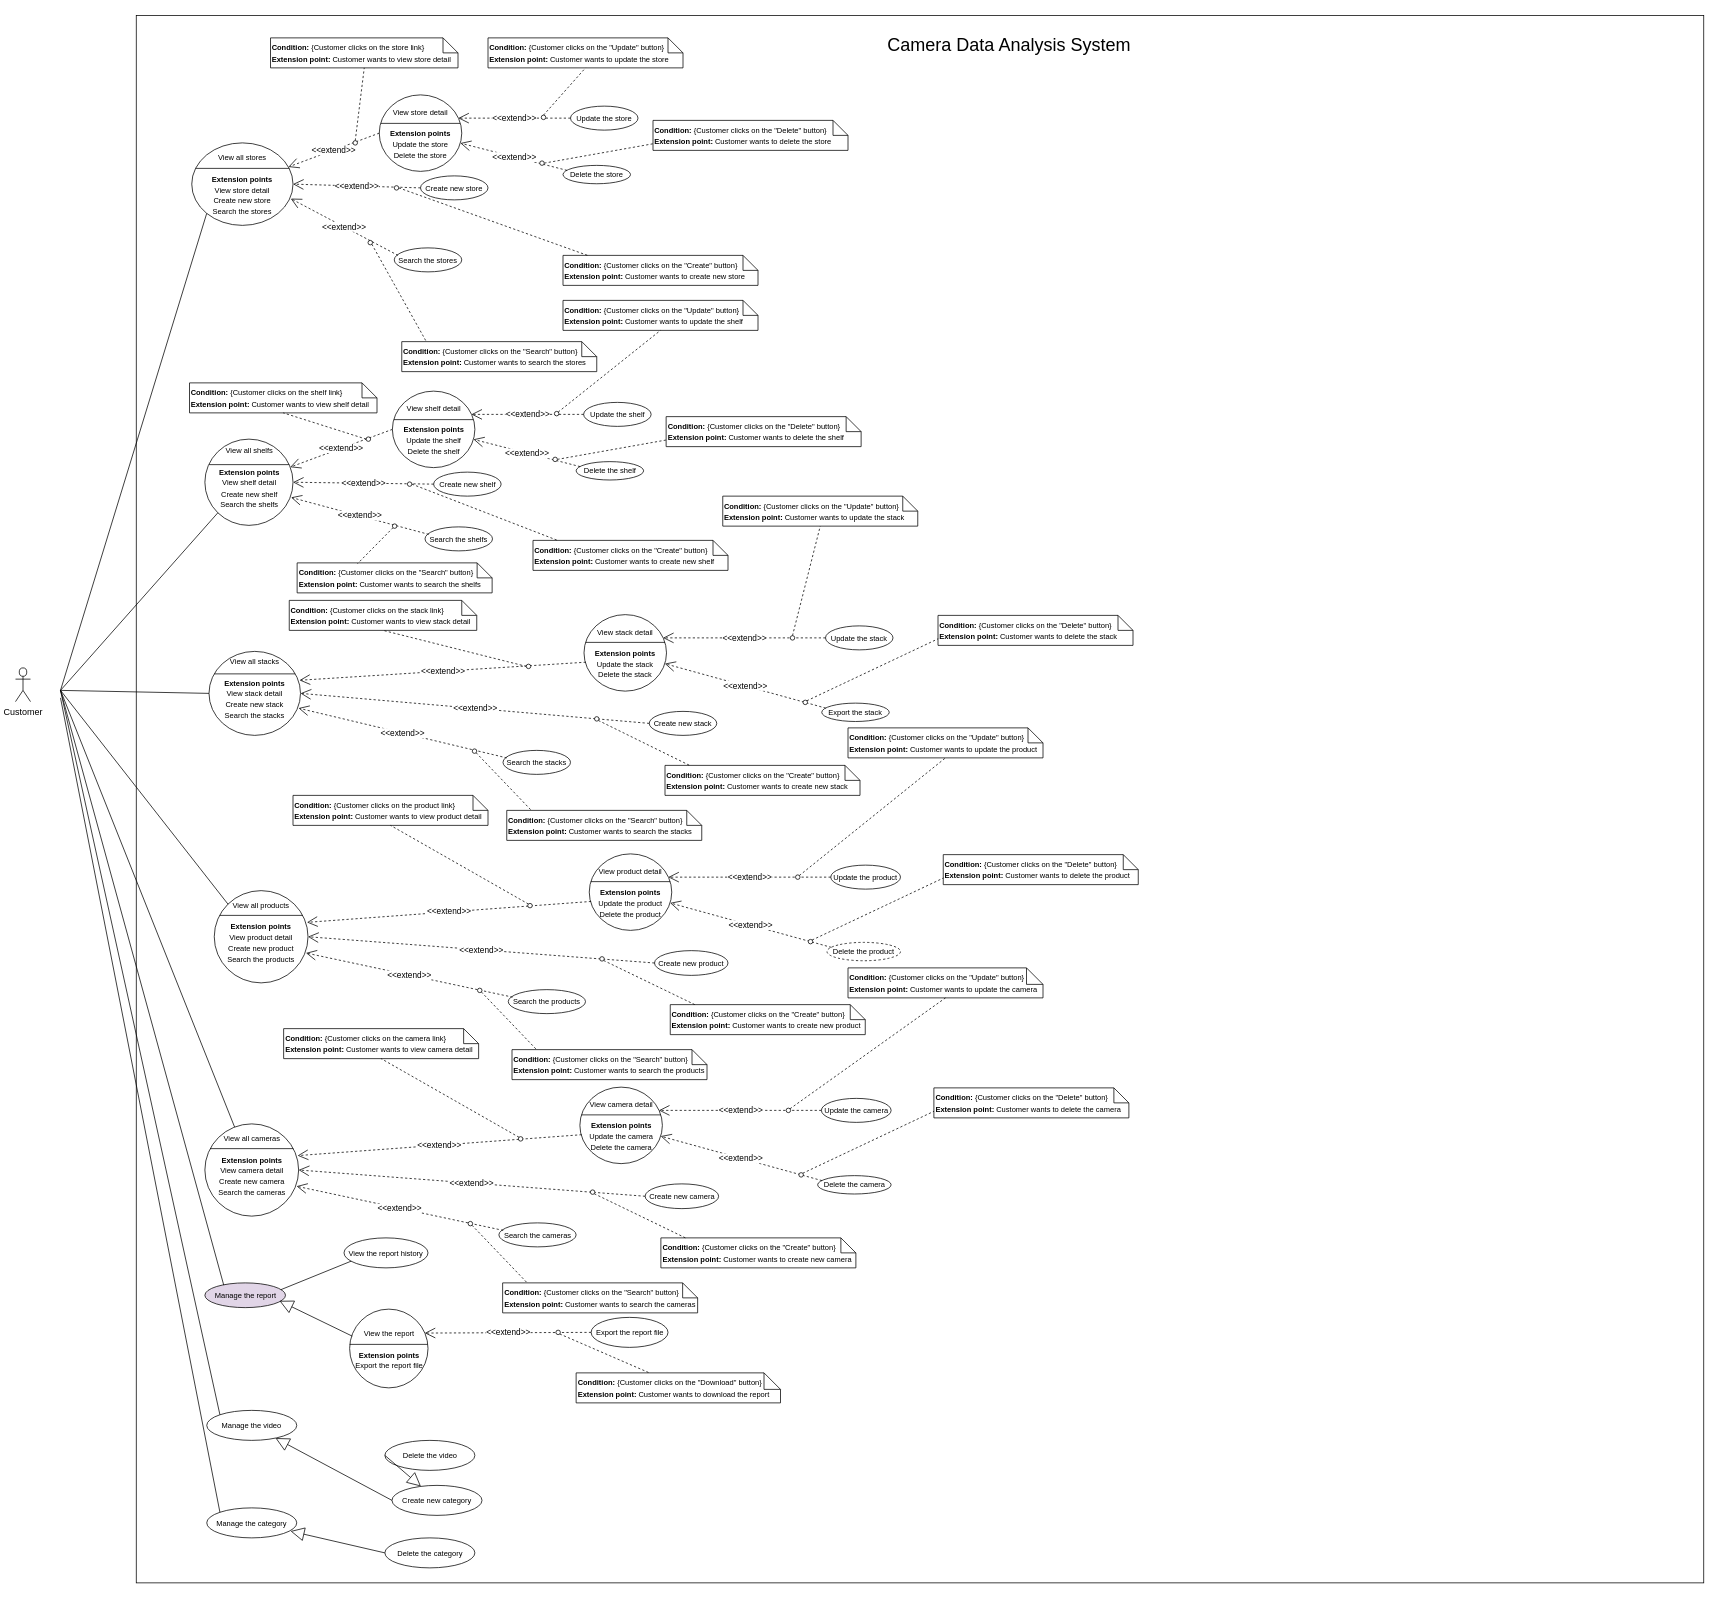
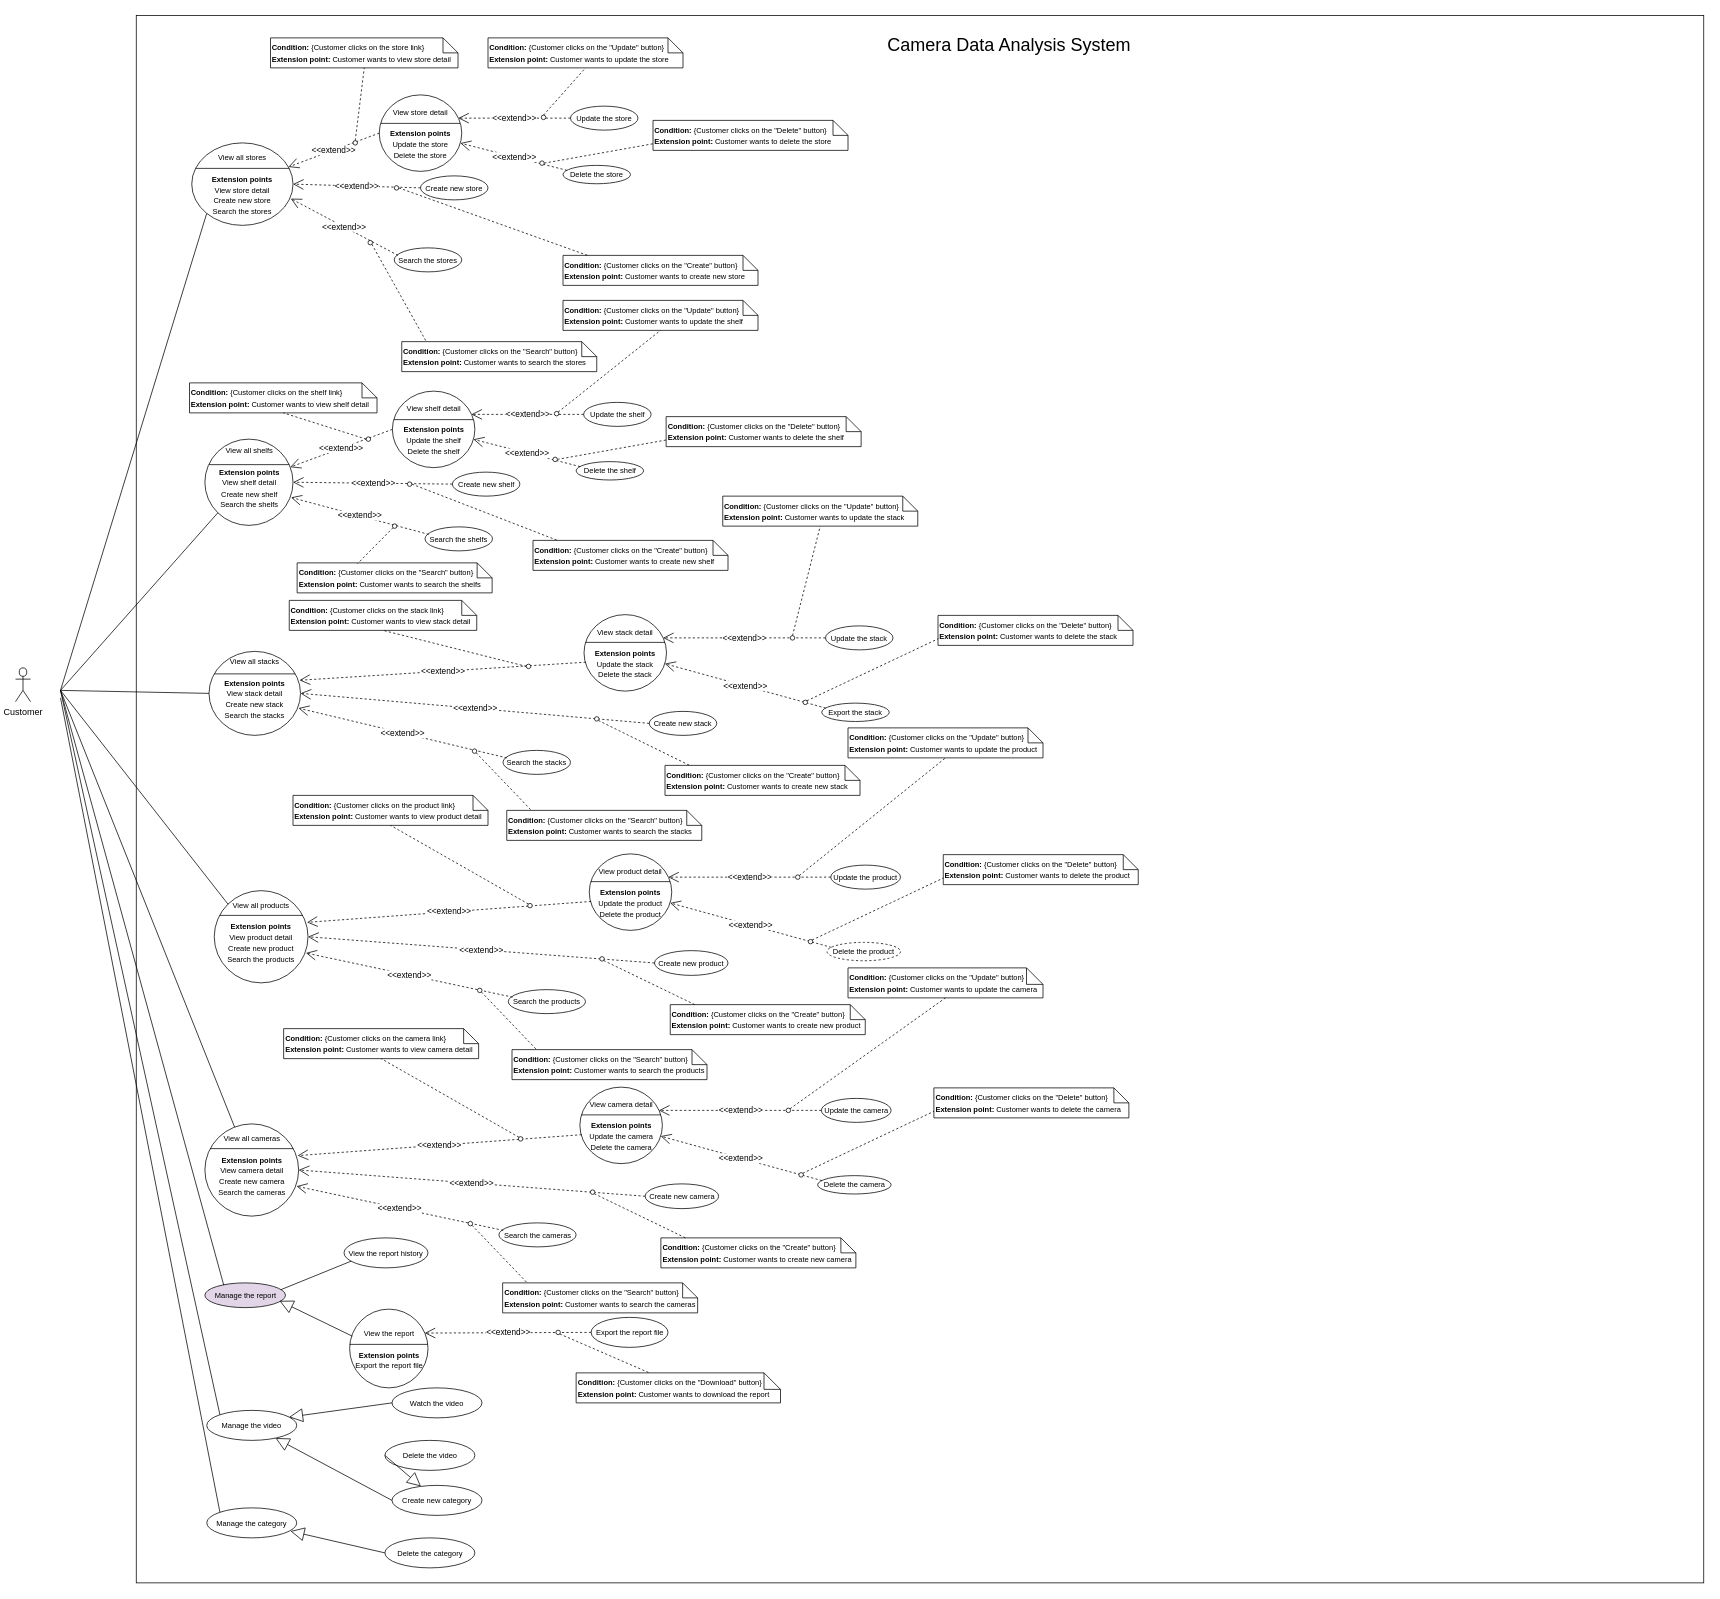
node "Create new shelf": moved (467, 484) -> (486, 484)
node "Watch the video": added
edge "Watch the video" -> "Manage the video": added
